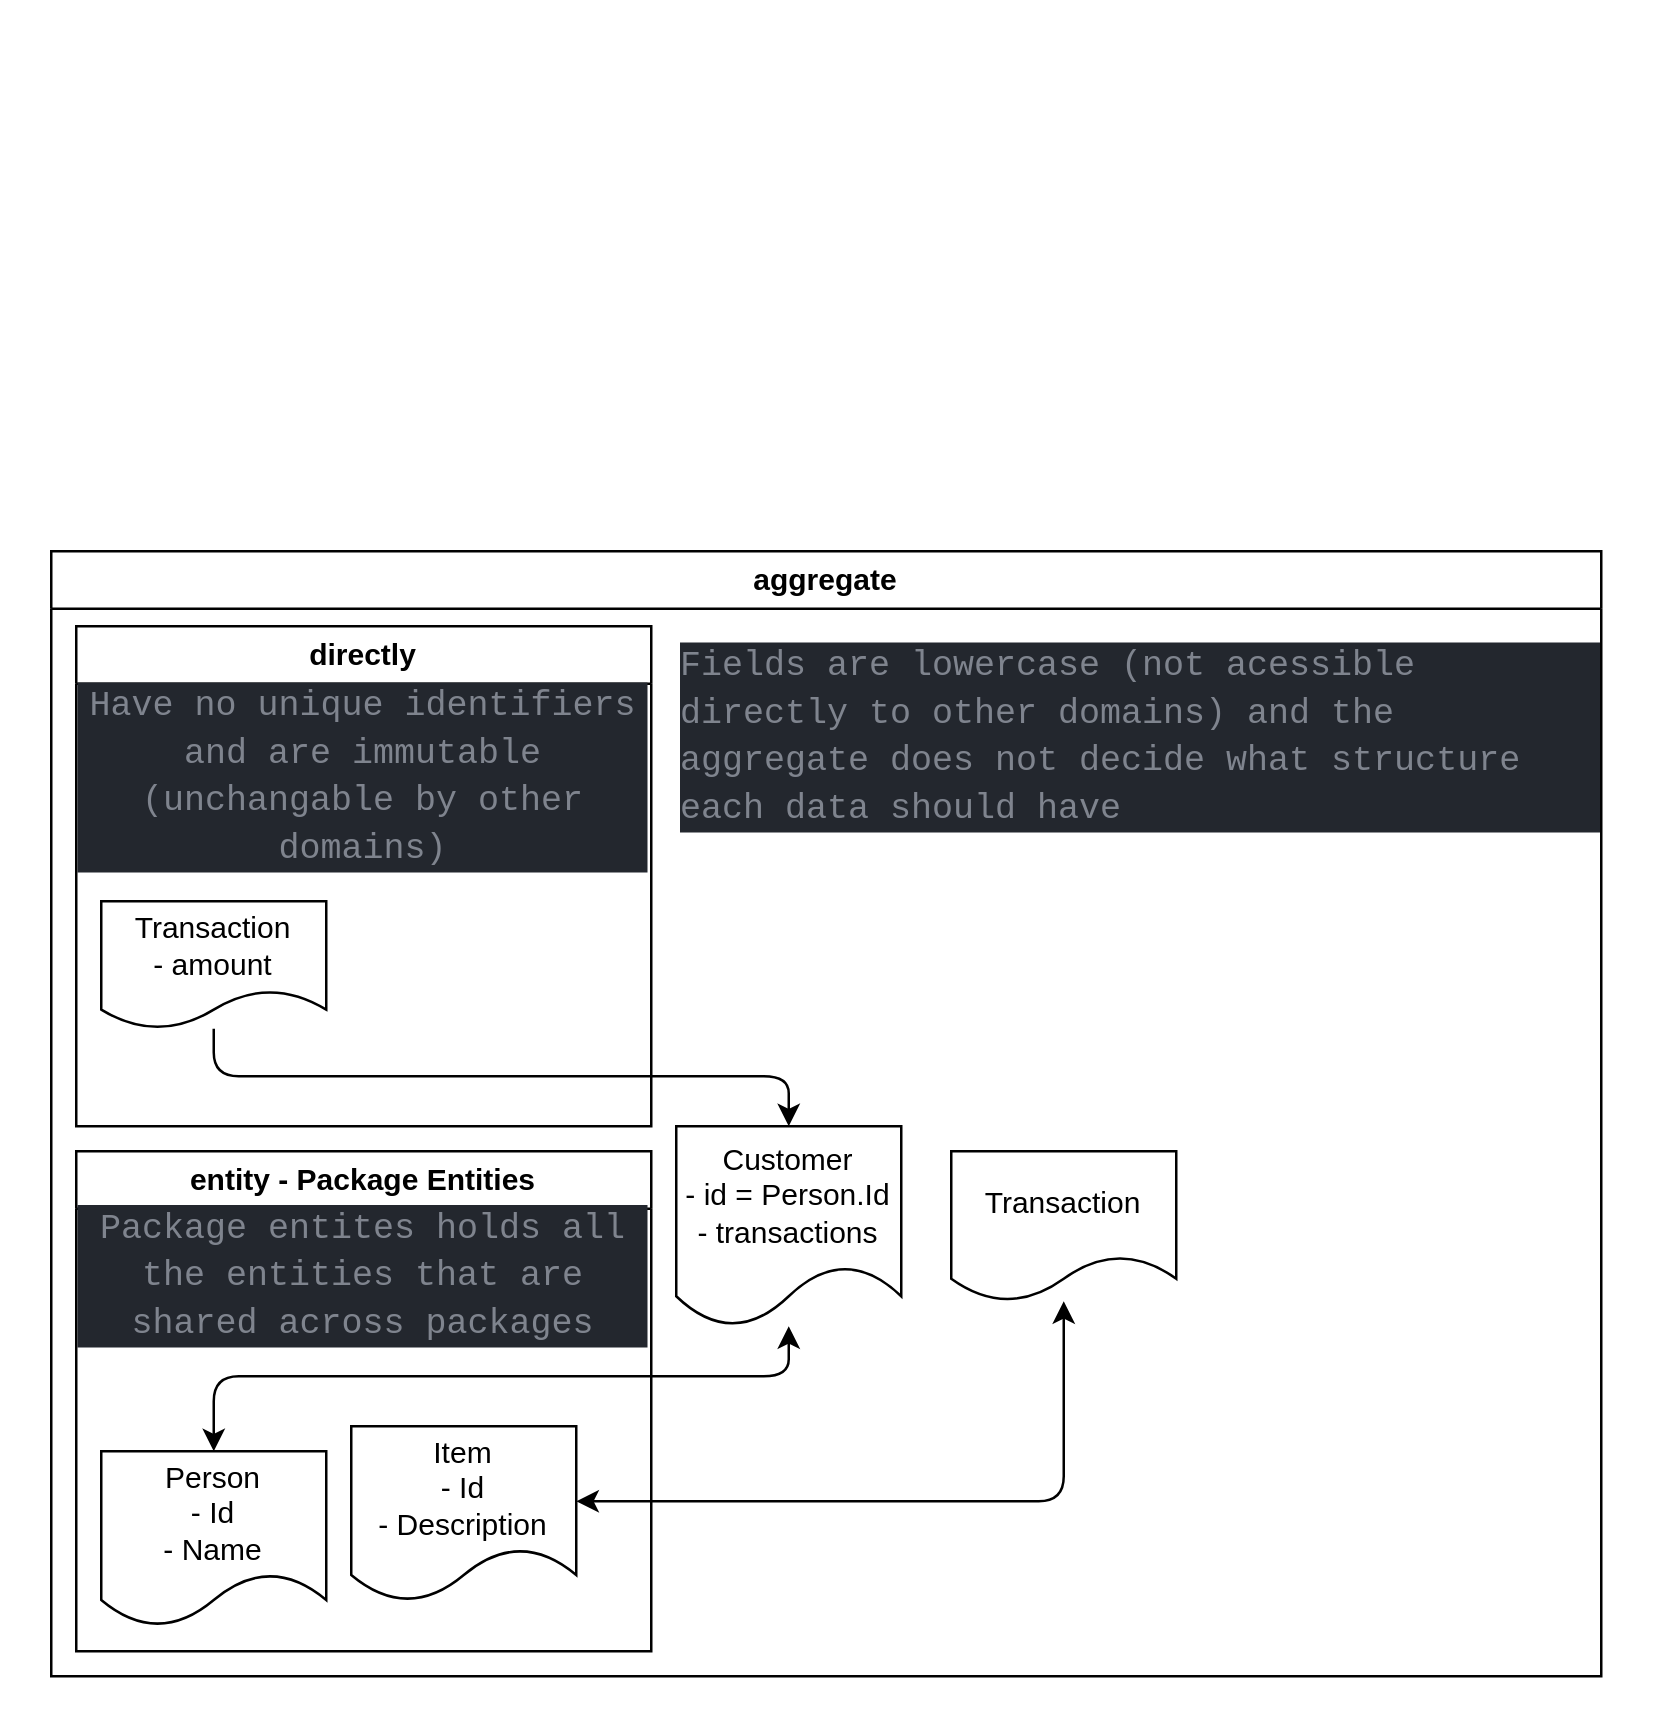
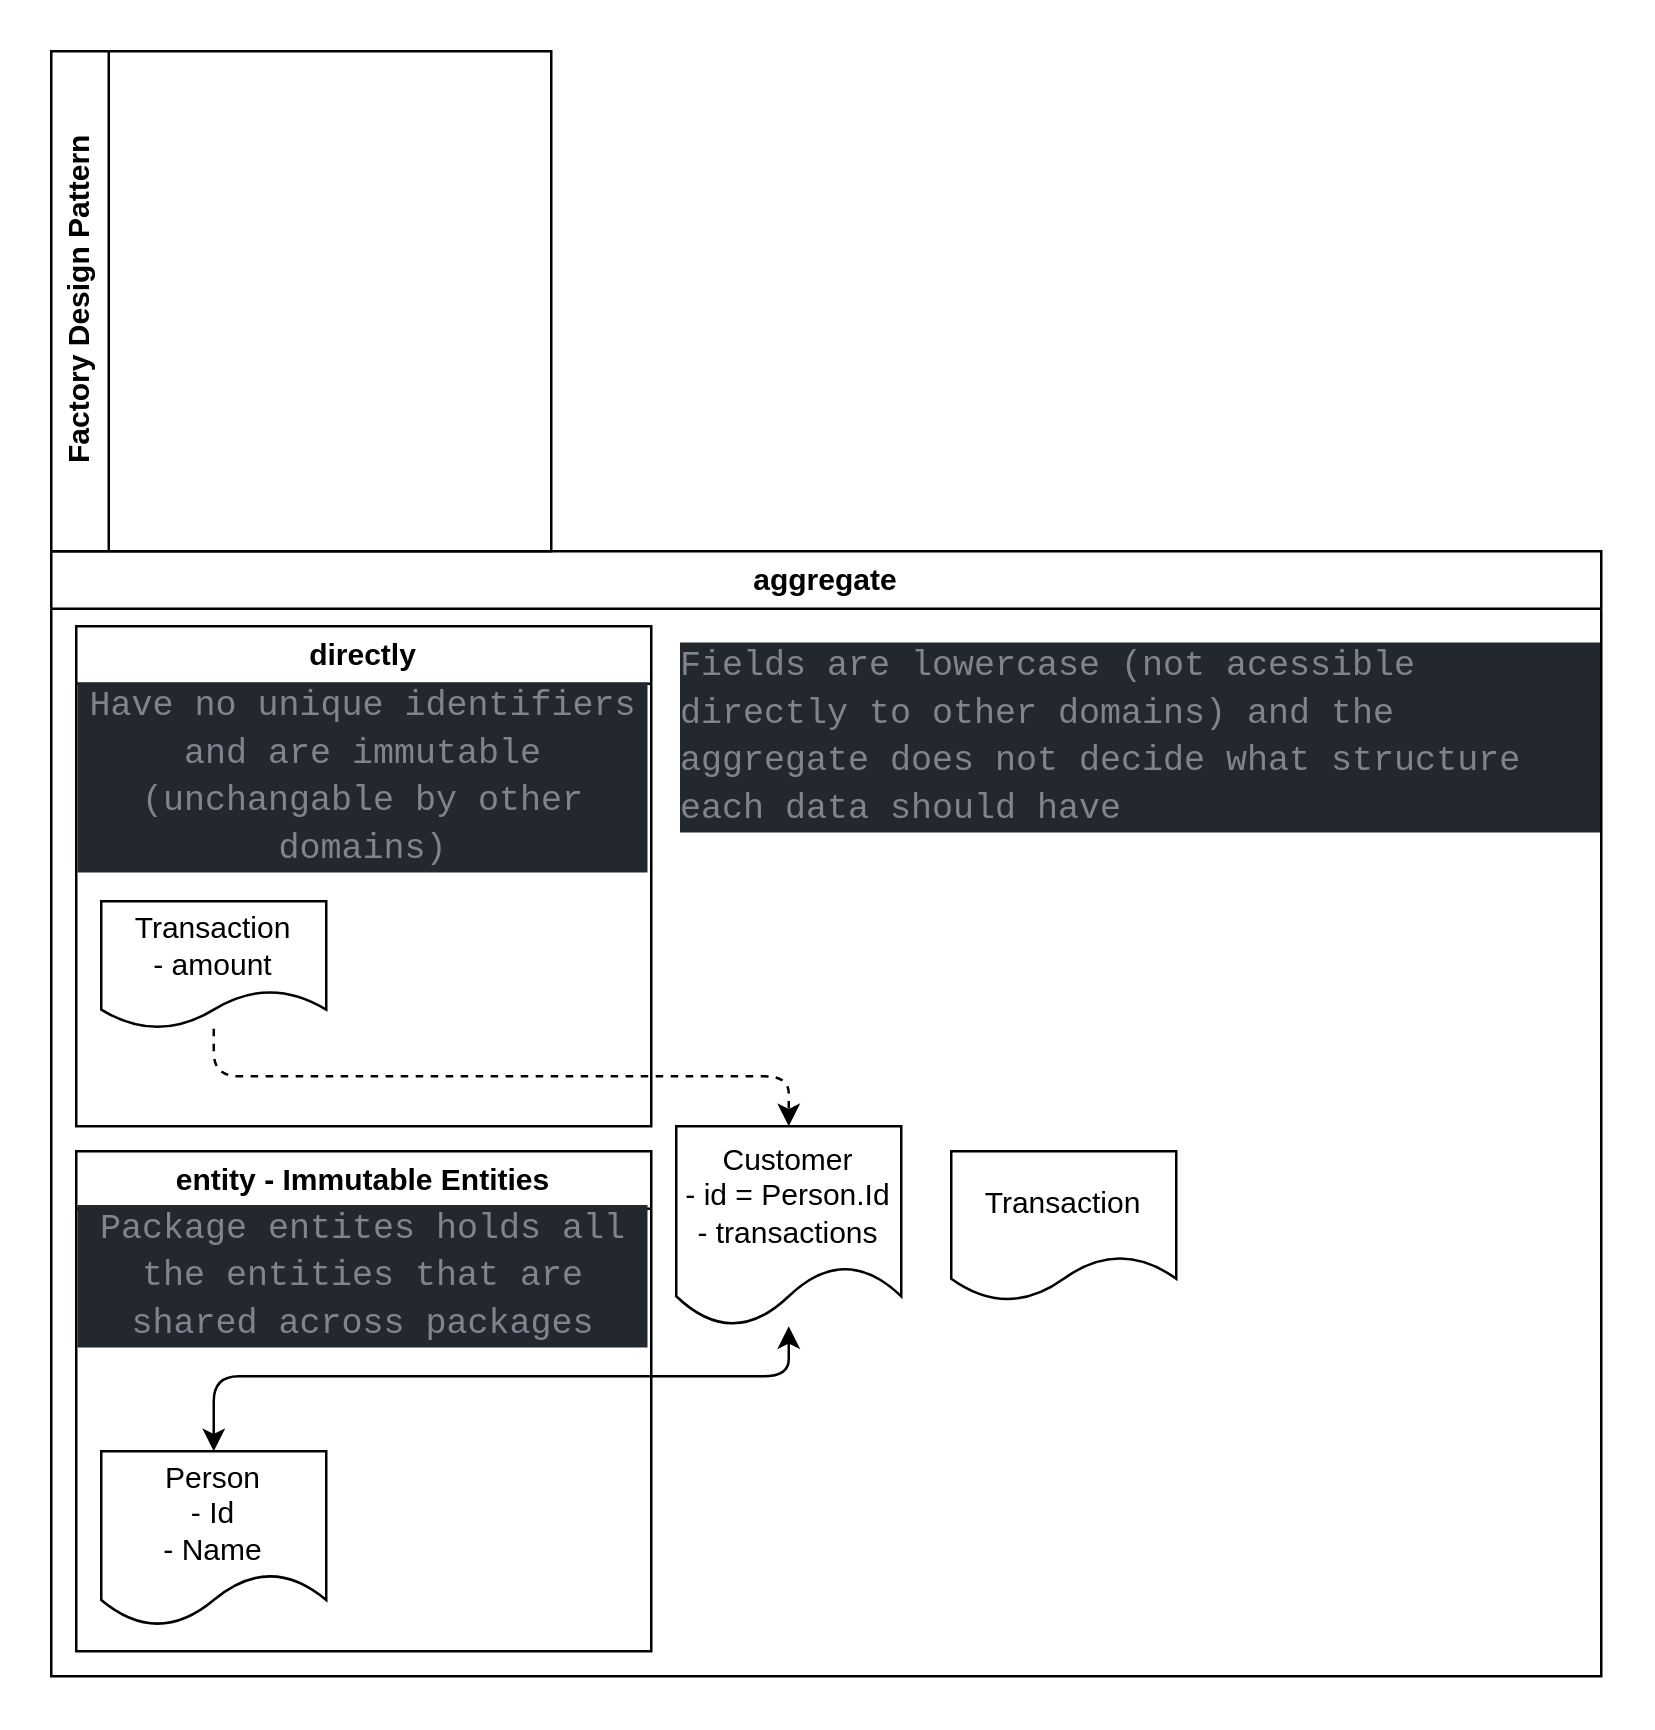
node "Factory Design Pattern": added
edge "Transaction - amount" -> "Customer - id = Person.Id - transactions": style solid -> dashed
node "entity - Package Entities": label "entity - Package Entities" -> "entity - Immutable Entities"
edge "Transaction" -- "Item - Id - Description": removed
node "Item - Id - Description": removed
